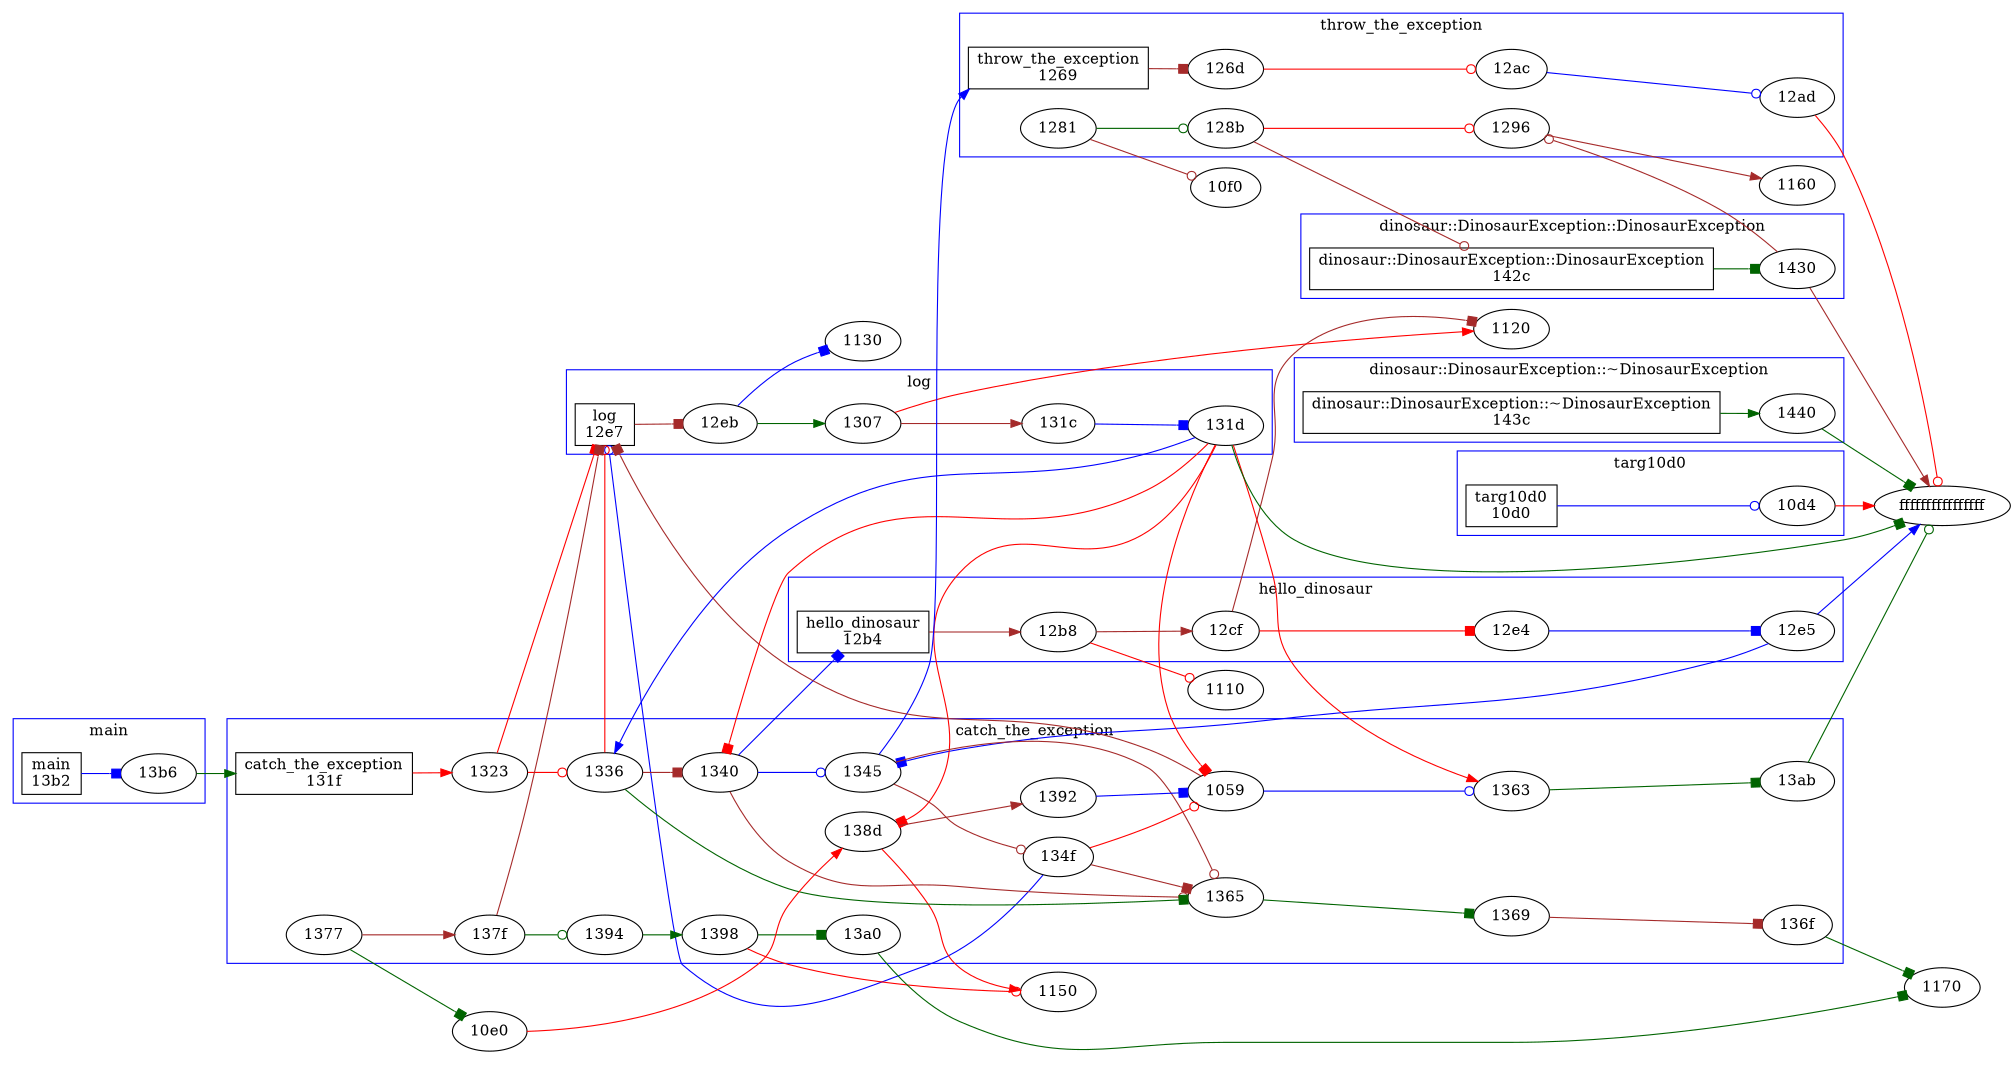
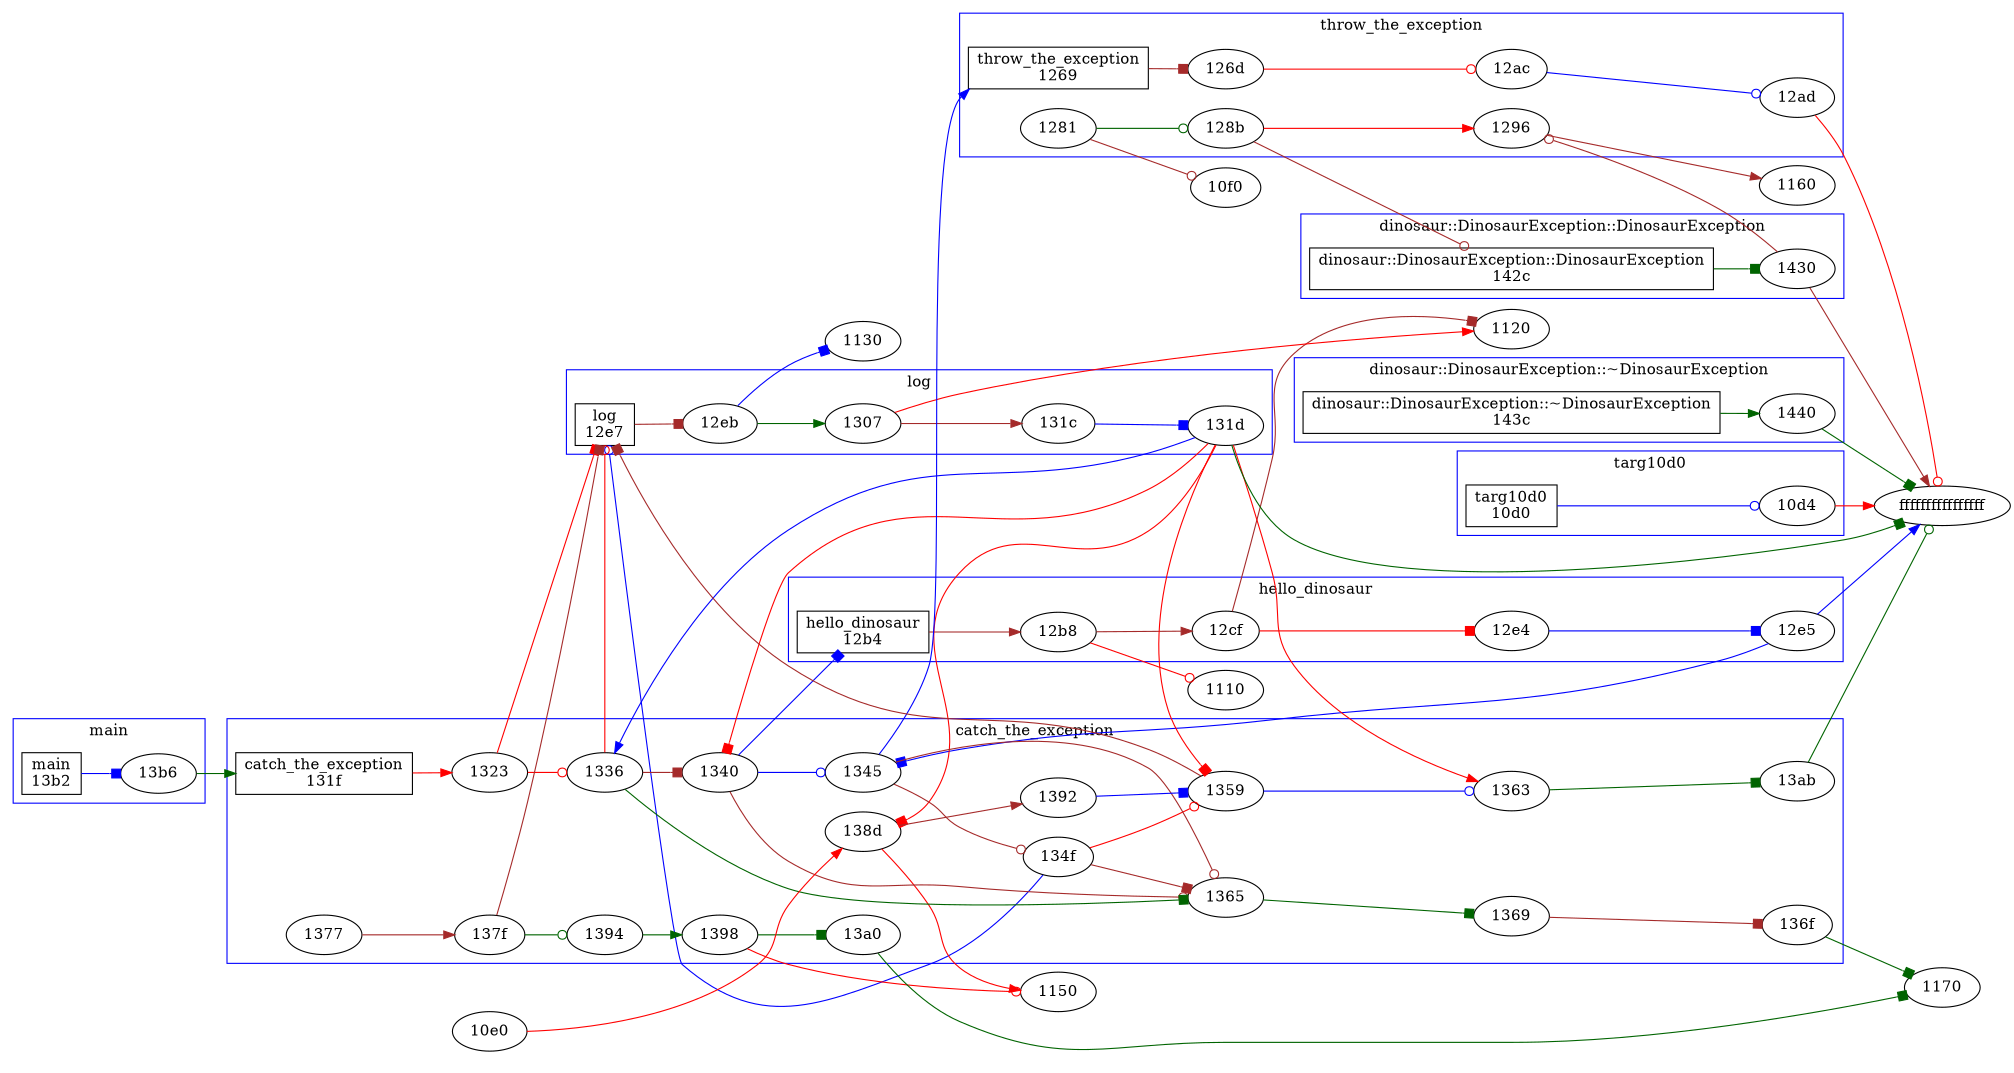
edge "128b" -> "1296": arrowhead odot -> normal
node "1059": label "1059" -> "1359"
edge "1377" -> "10e0": removed
